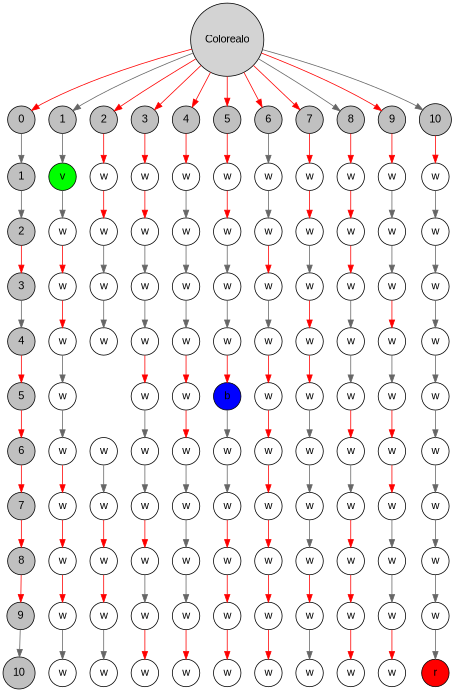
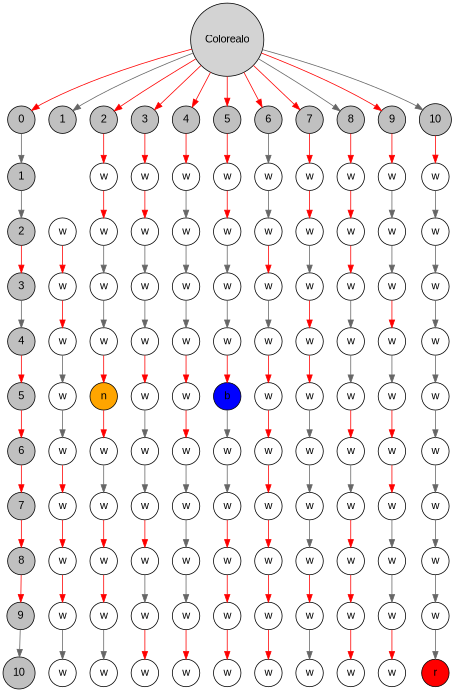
node "v": removed
node "n": added
